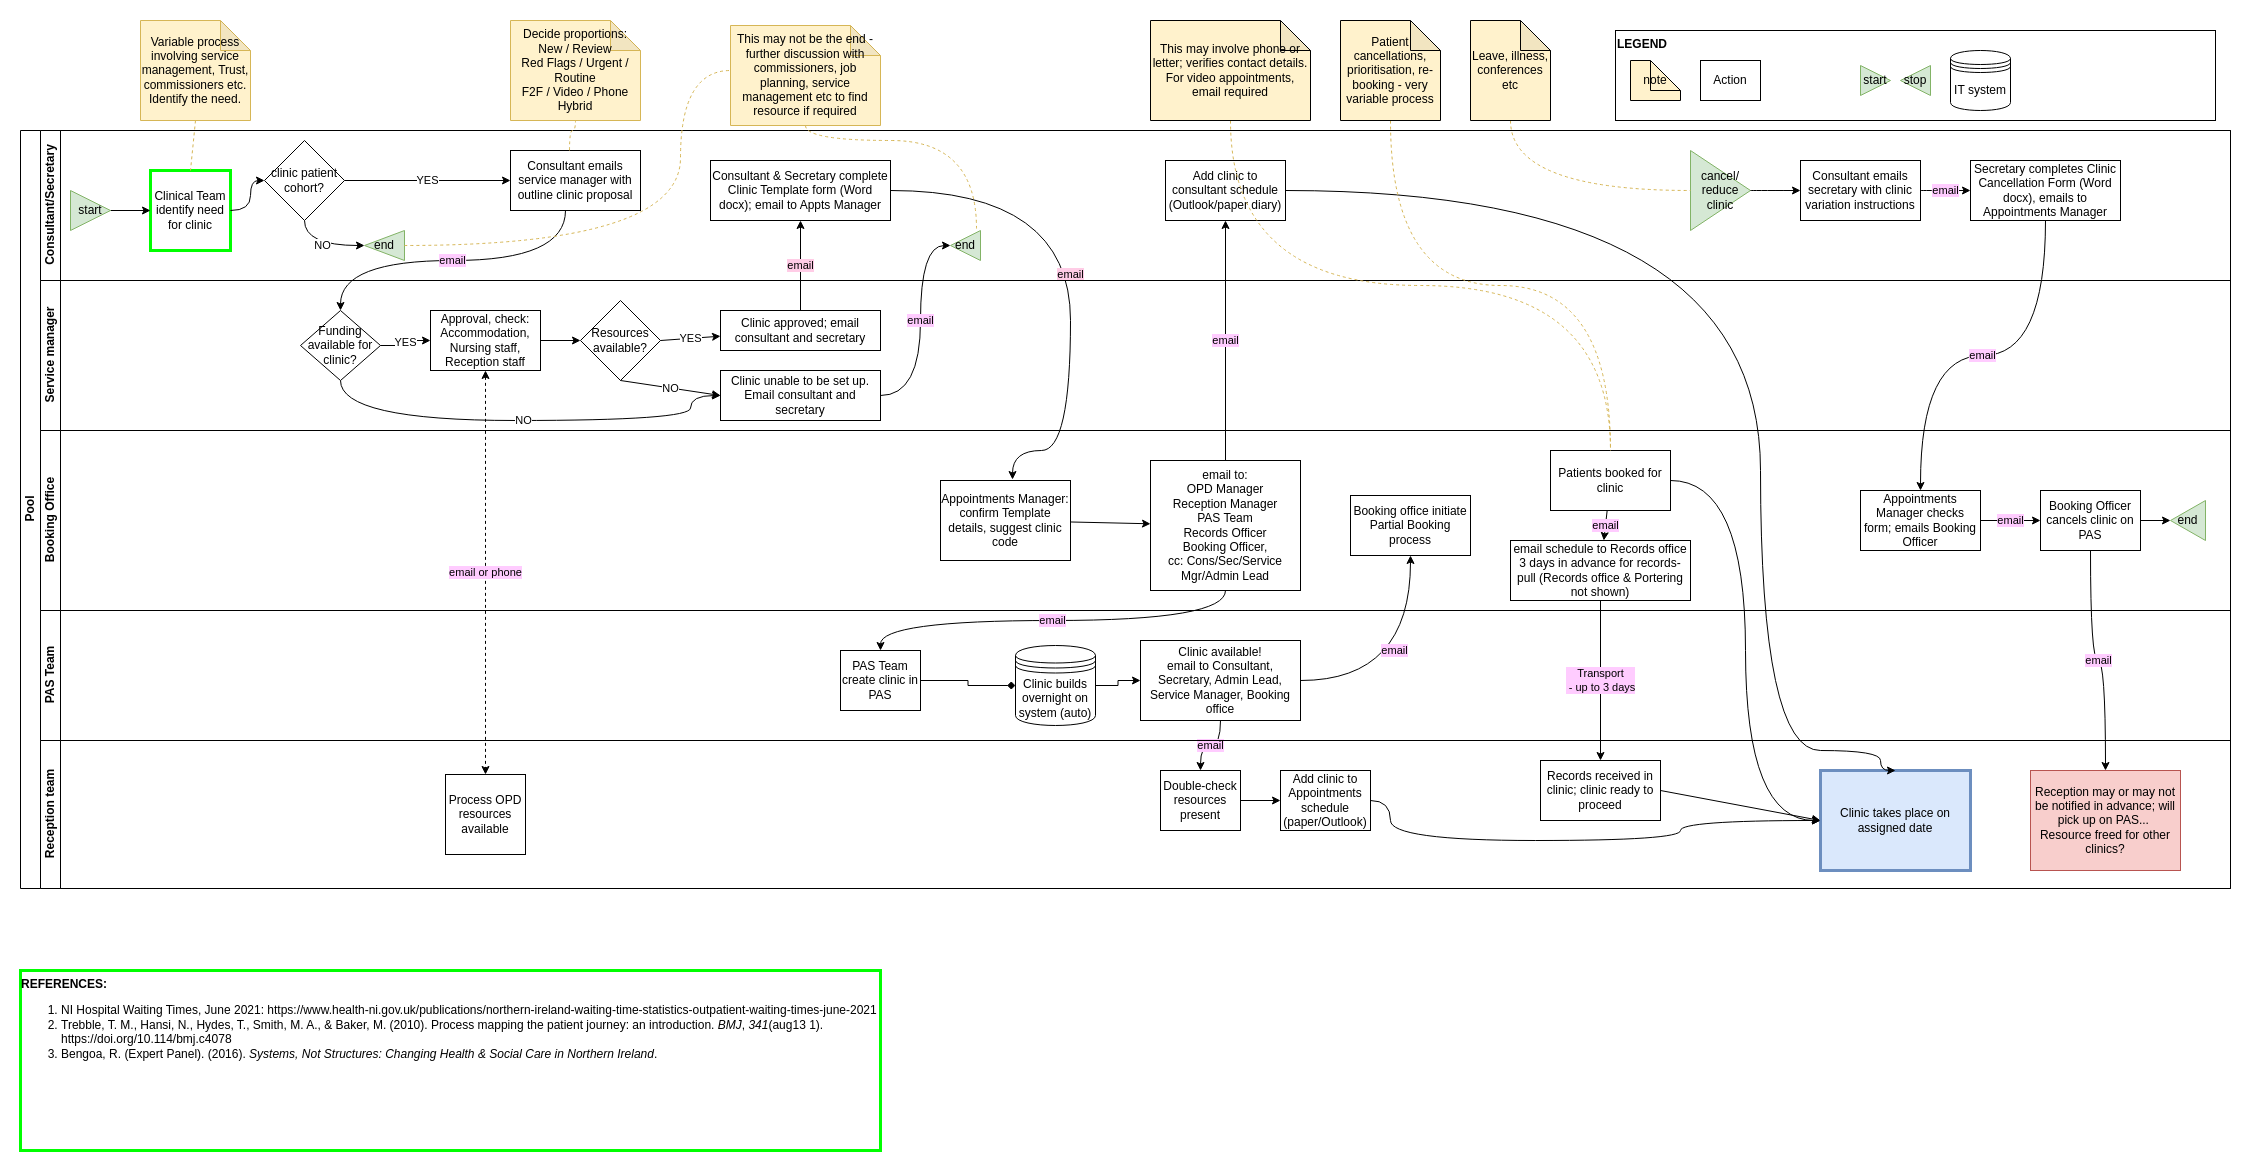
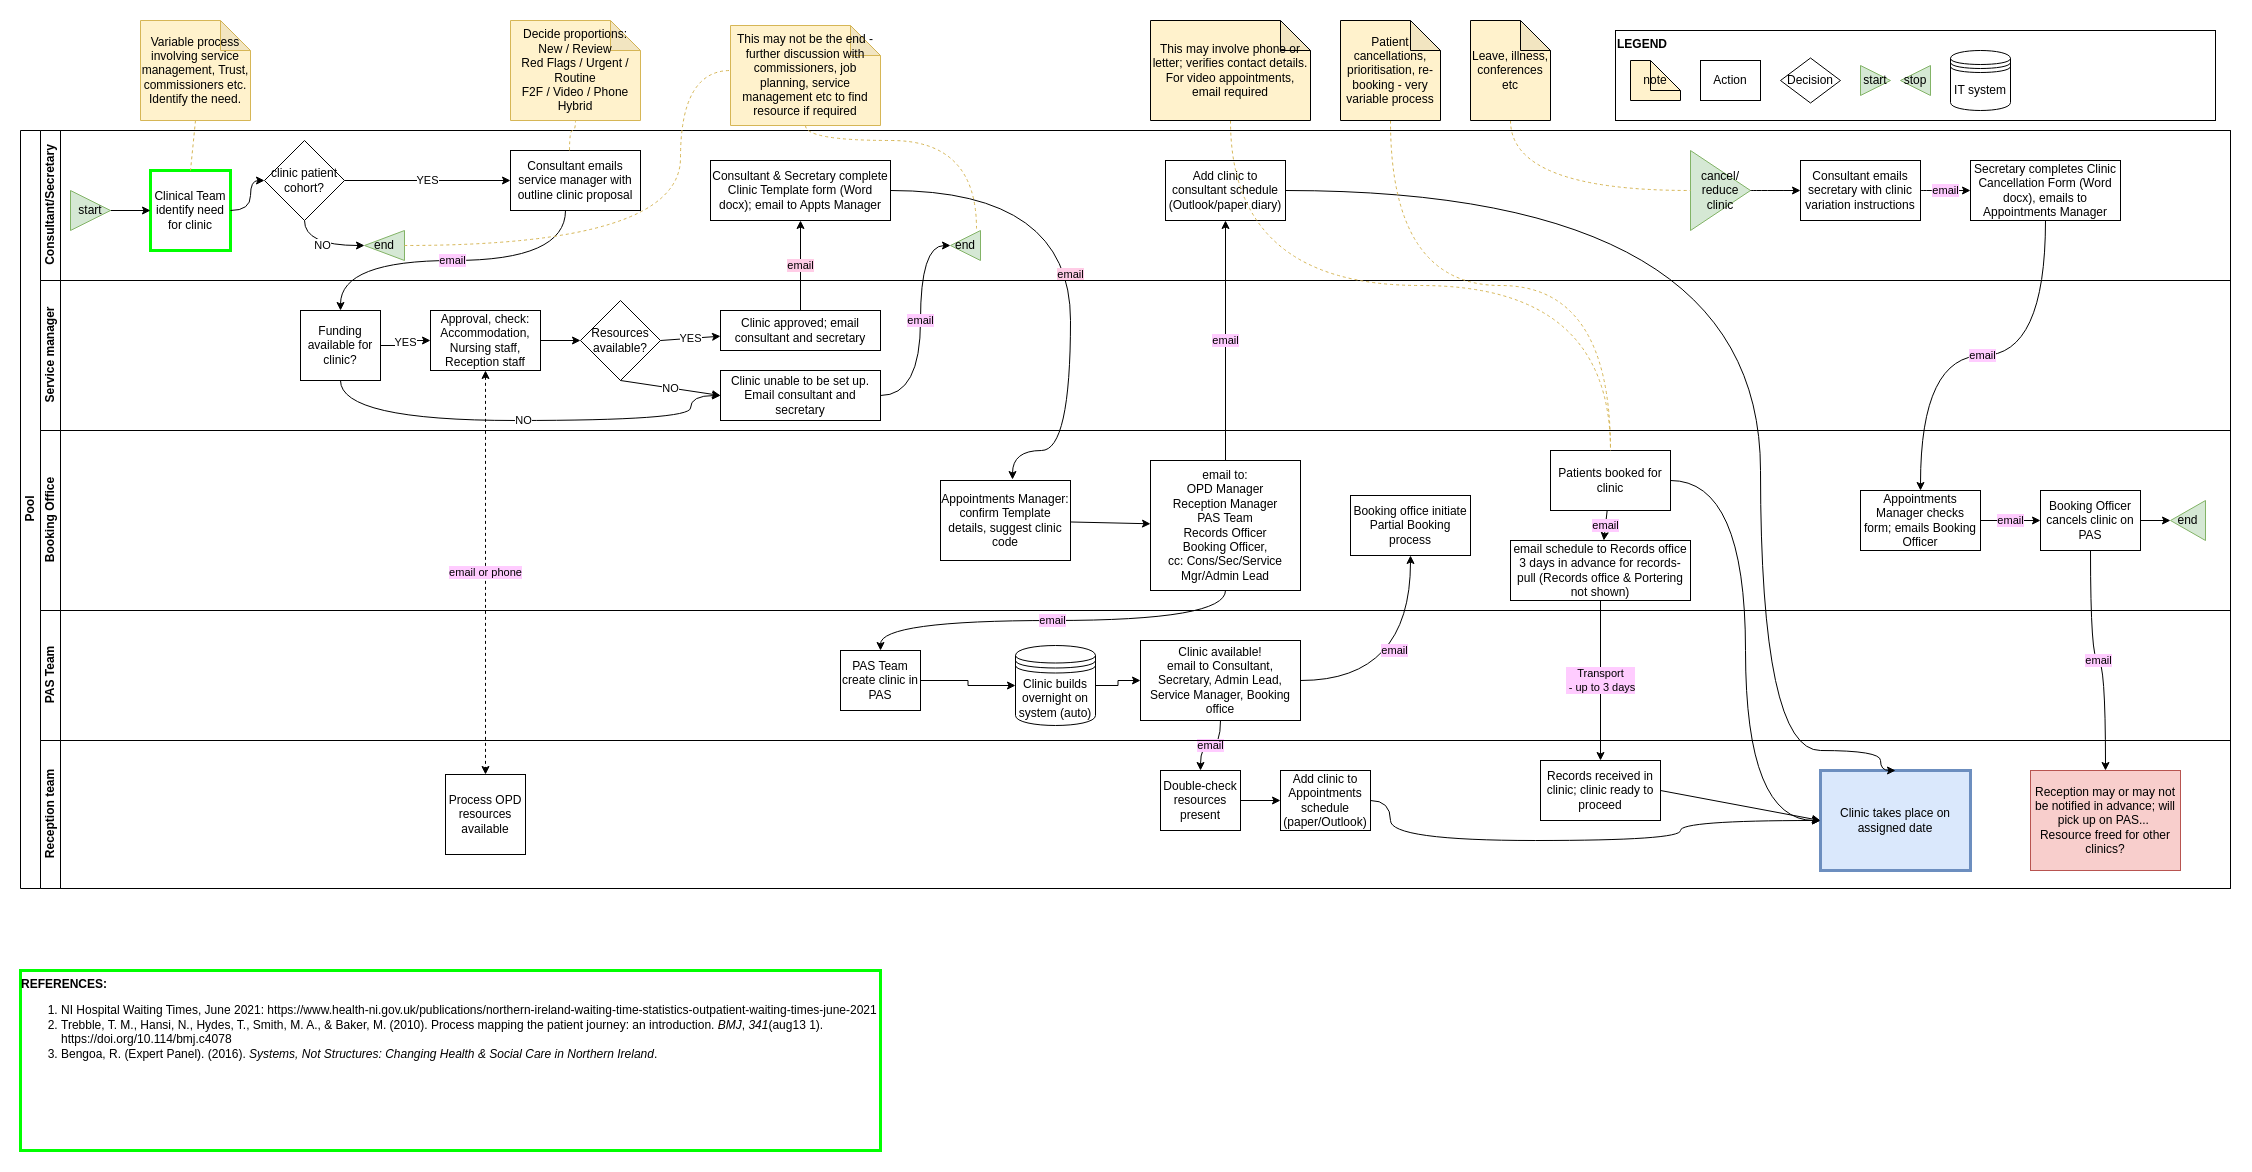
node "Decision": added
node "Funding available for clinic?": shape diamond -> rectangle
edge "PAS Team create clinic in PAS" -> "Clinic builds overnight on system (auto)": arrowhead diamond -> classic
